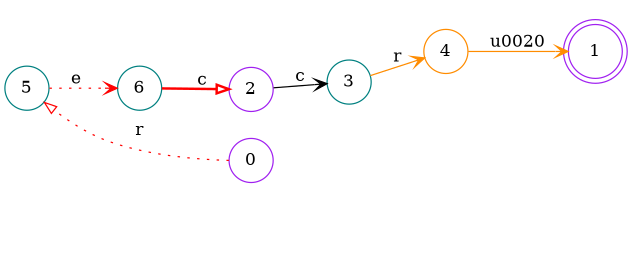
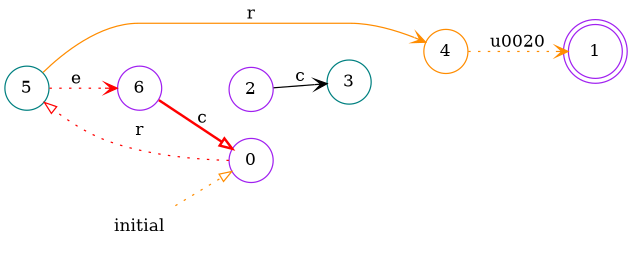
edge "4" -> "1": style solid -> dotted
edge "3" -> "4": now "5" -> "4"
node "6": color teal -> purple
edge "6" -> "2": now "6" -> "0"
node "initial": added
